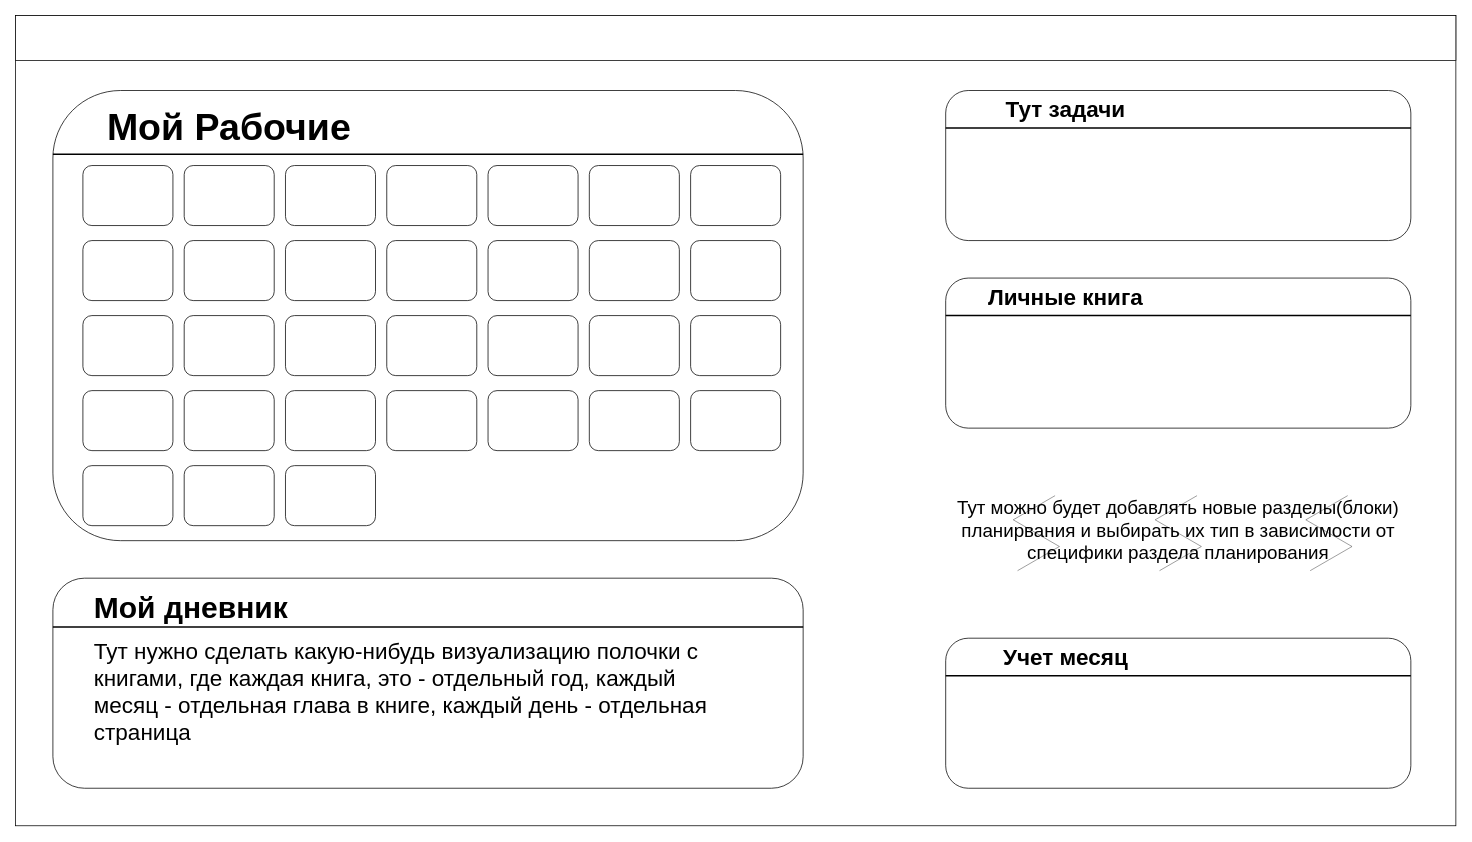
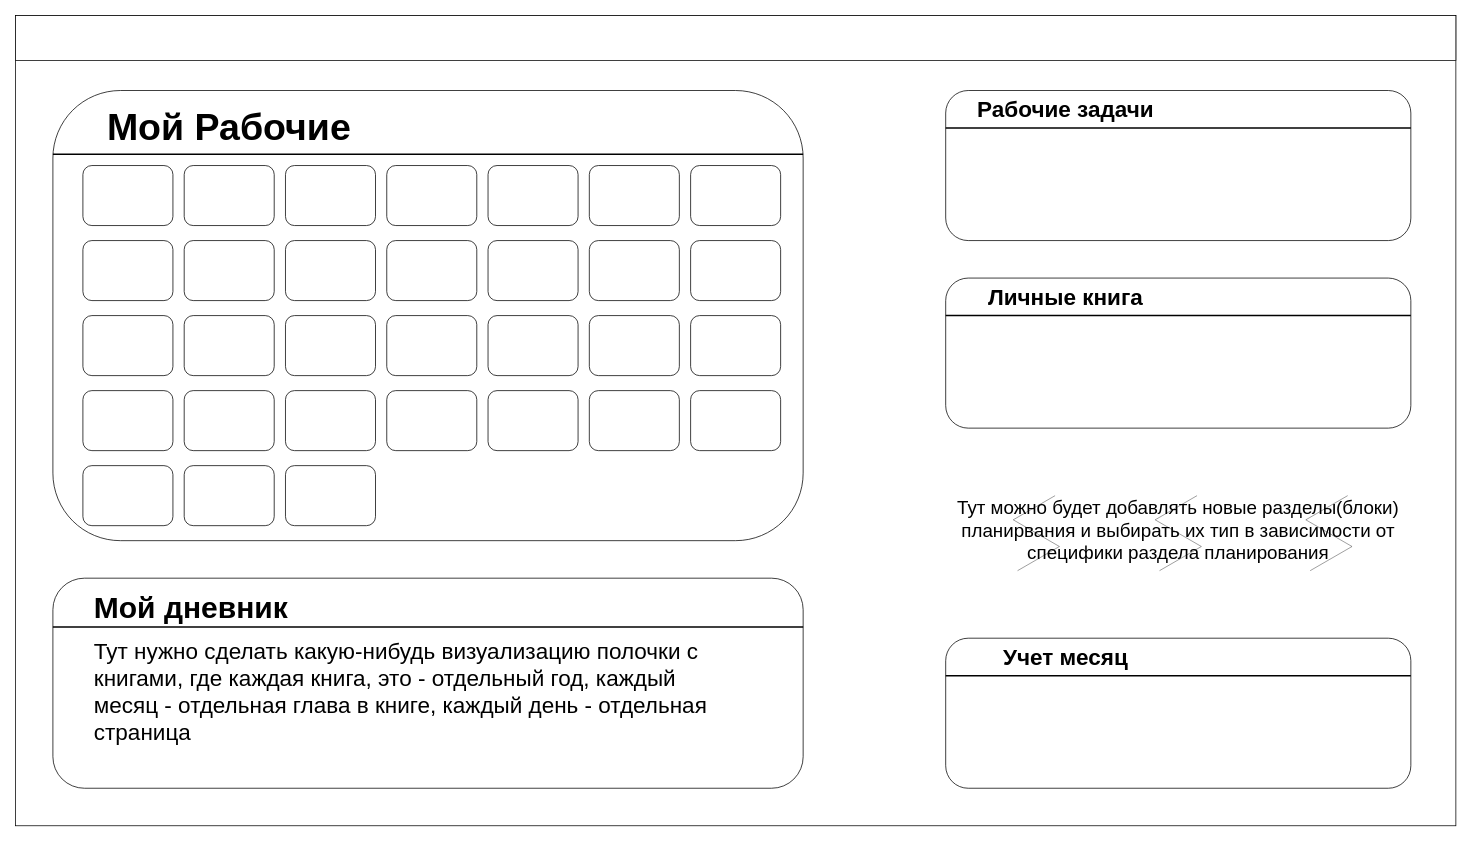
node "Тут задачи": label "Тут задачи" -> "Рабочие задачи"
